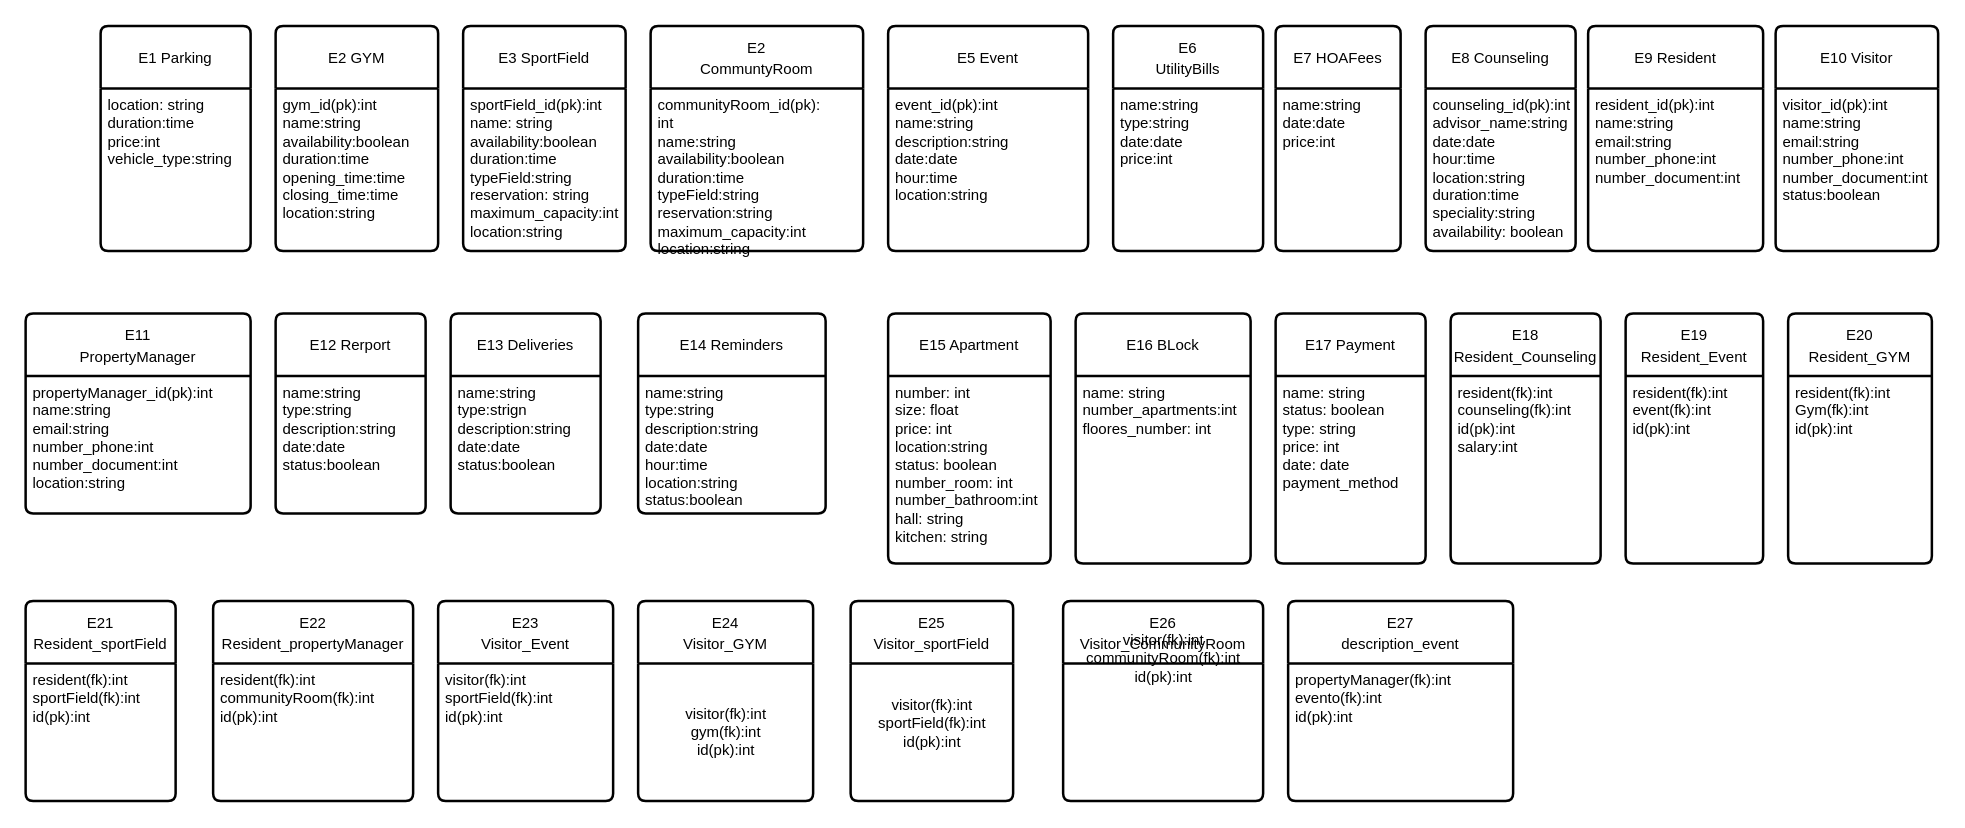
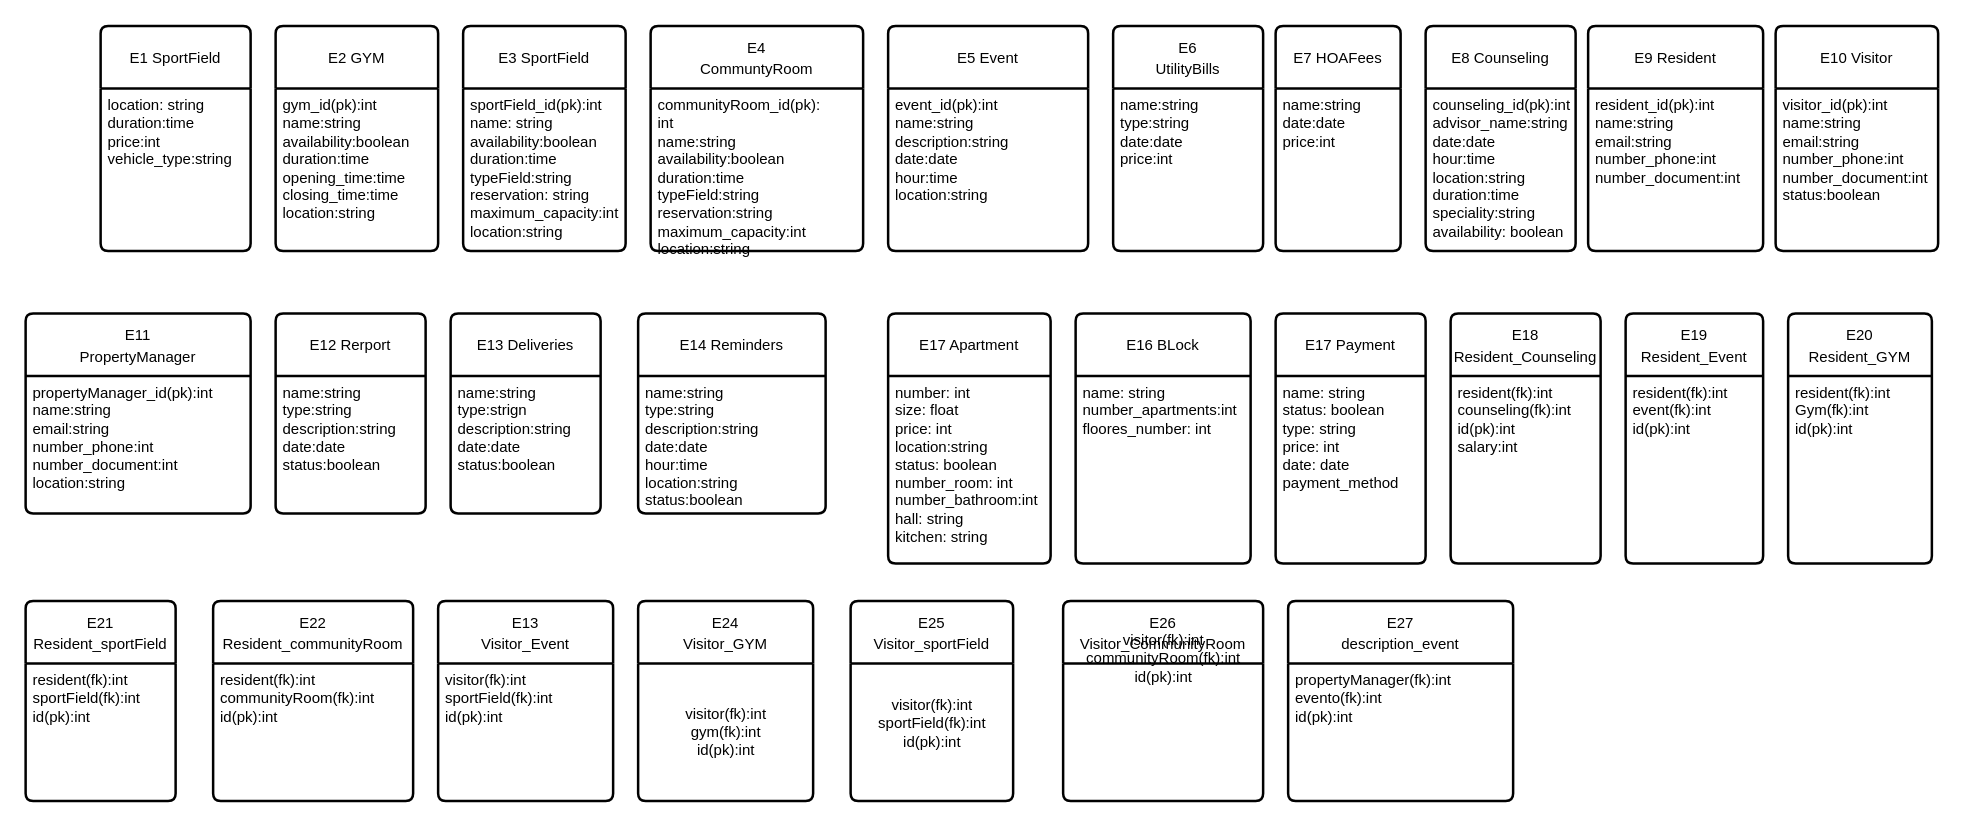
node "E1 Parking": label "E1 Parking" -> "E1 SportField"
node "E2 CommuntyRoom": label "E2 CommuntyRoom" -> "E4 CommuntyRoom"
node "E15 Apartment": label "E15 Apartment" -> "E17 Apartment"
node "E22 Resident_propertyManager": label "E22 Resident_propertyManager" -> "E22 Resident_communityRoom"
node "E23 Visitor_Event": label "E23 Visitor_Event" -> "E13 Visitor_Event"
